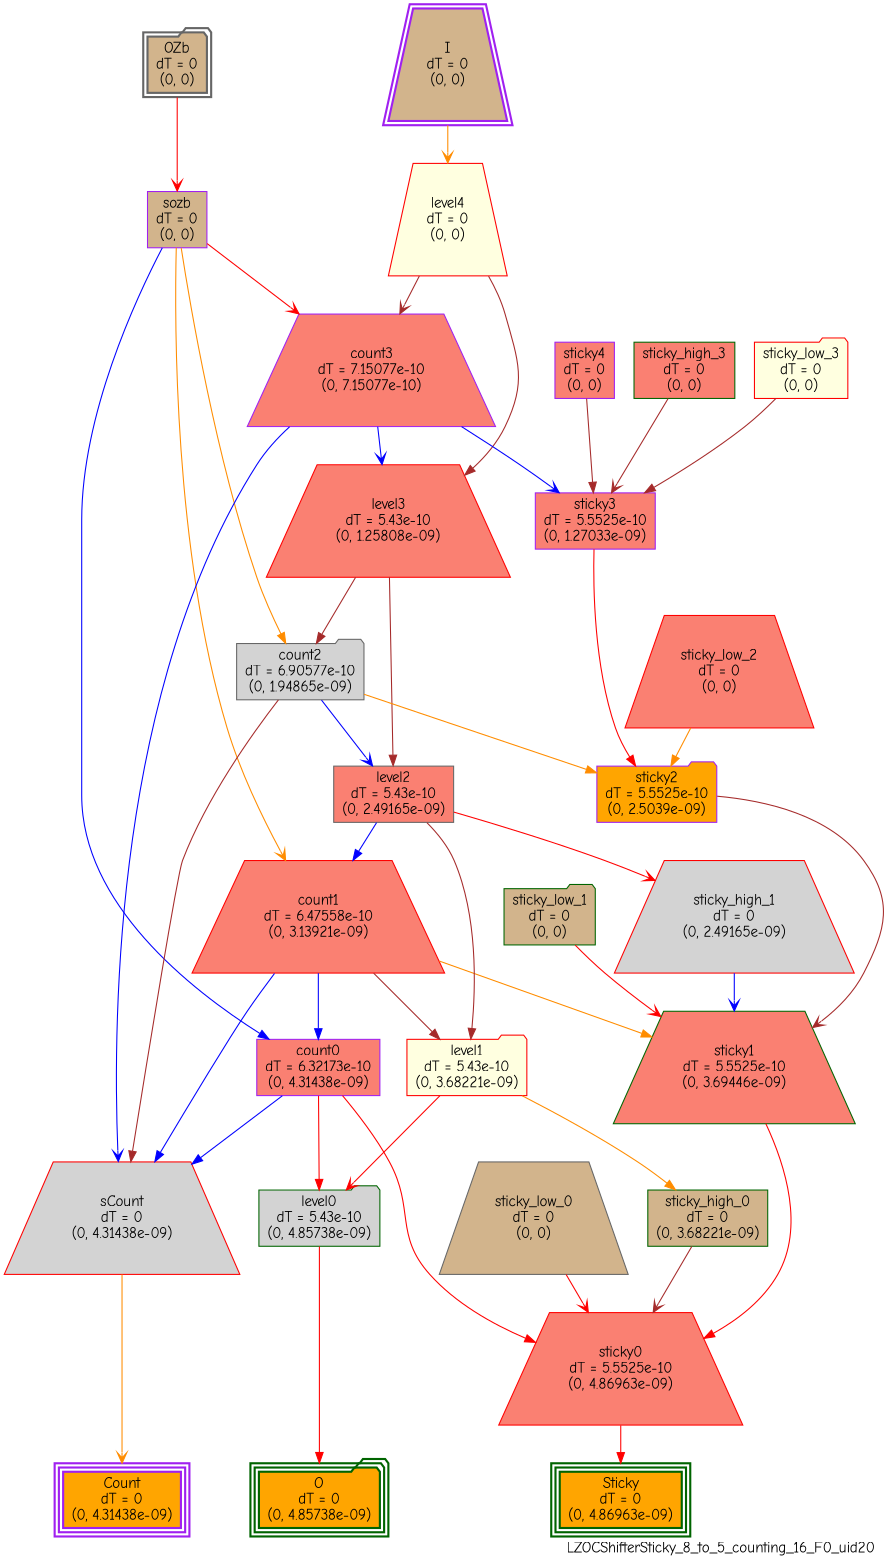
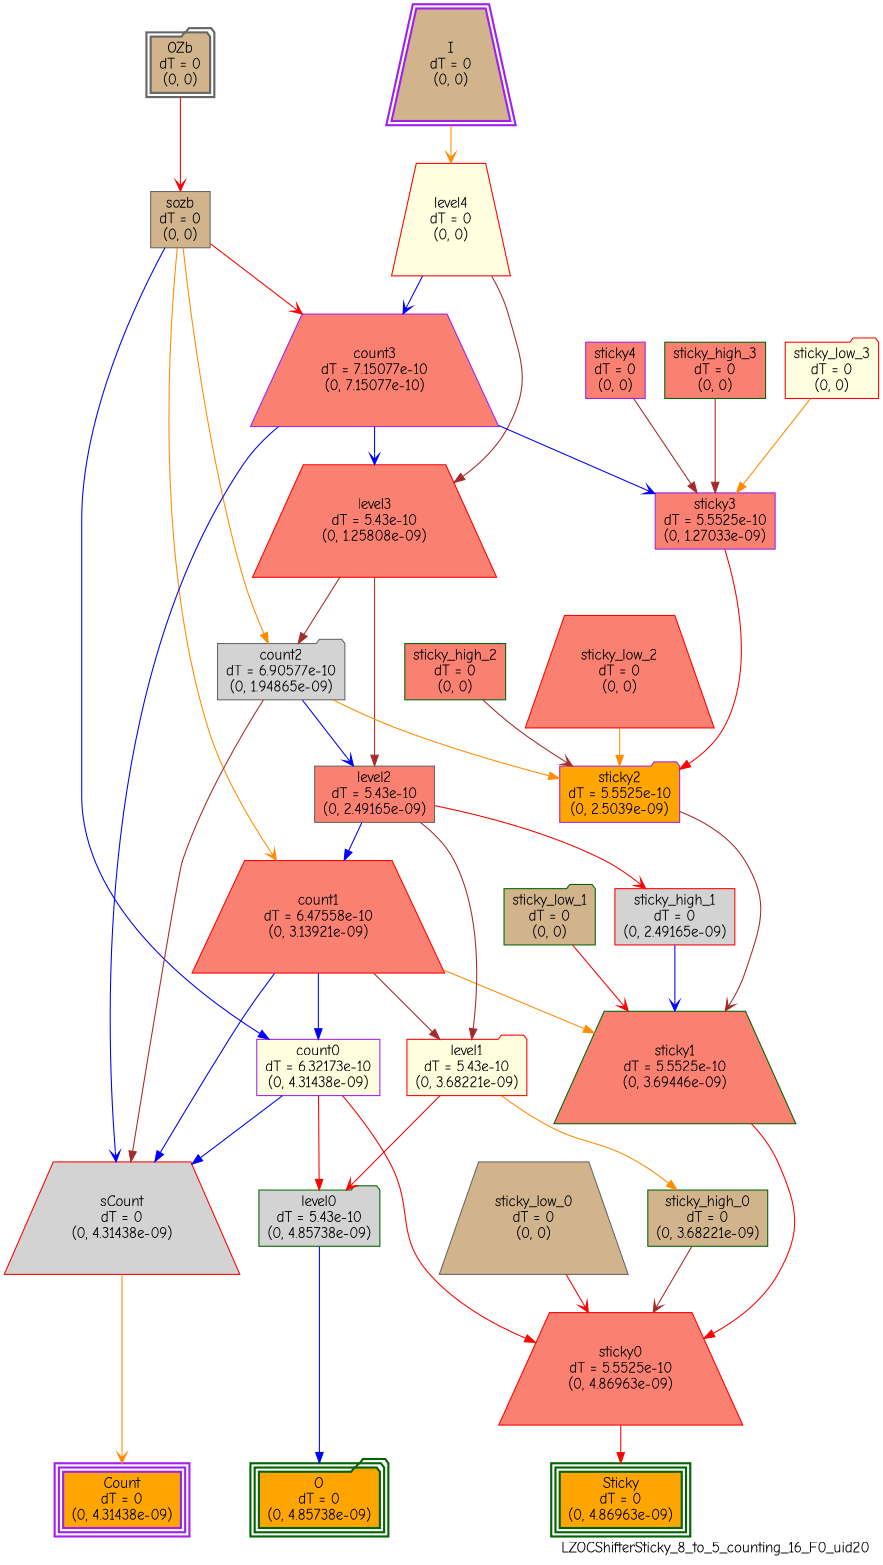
node "sozb dT = 0 (0, 0)": color purple -> gray40
edge "level4 dT = 0 (0, 0)" -> "count3 dT = 7.15077e-10 (0, 7.15077e-10)": color brown -> blue
edge "sticky_high_3 dT = 0 (0, 0)" -> "sticky3 dT = 5.5525e-10 (0, 1.27033e-09)": arrowhead vee -> normal
edge "sticky_low_3 dT = 0 (0, 0)" -> "sticky3 dT = 5.5525e-10 (0, 1.27033e-09)": color brown -> darkorange
node "sticky_high_2 dT = 0 (0, 0)": added
node "sticky_high_1 dT = 0 (0, 2.49165e-09)": shape trapezium -> box
node "count0 dT = 6.32173e-10 (0, 4.31438e-09)": fillcolor salmon -> lightyellow
edge "level0 dT = 5.43e-10 (0, 4.85738e-09)" -> "O dT = 0 (0, 4.85738e-09)": color red -> blue
